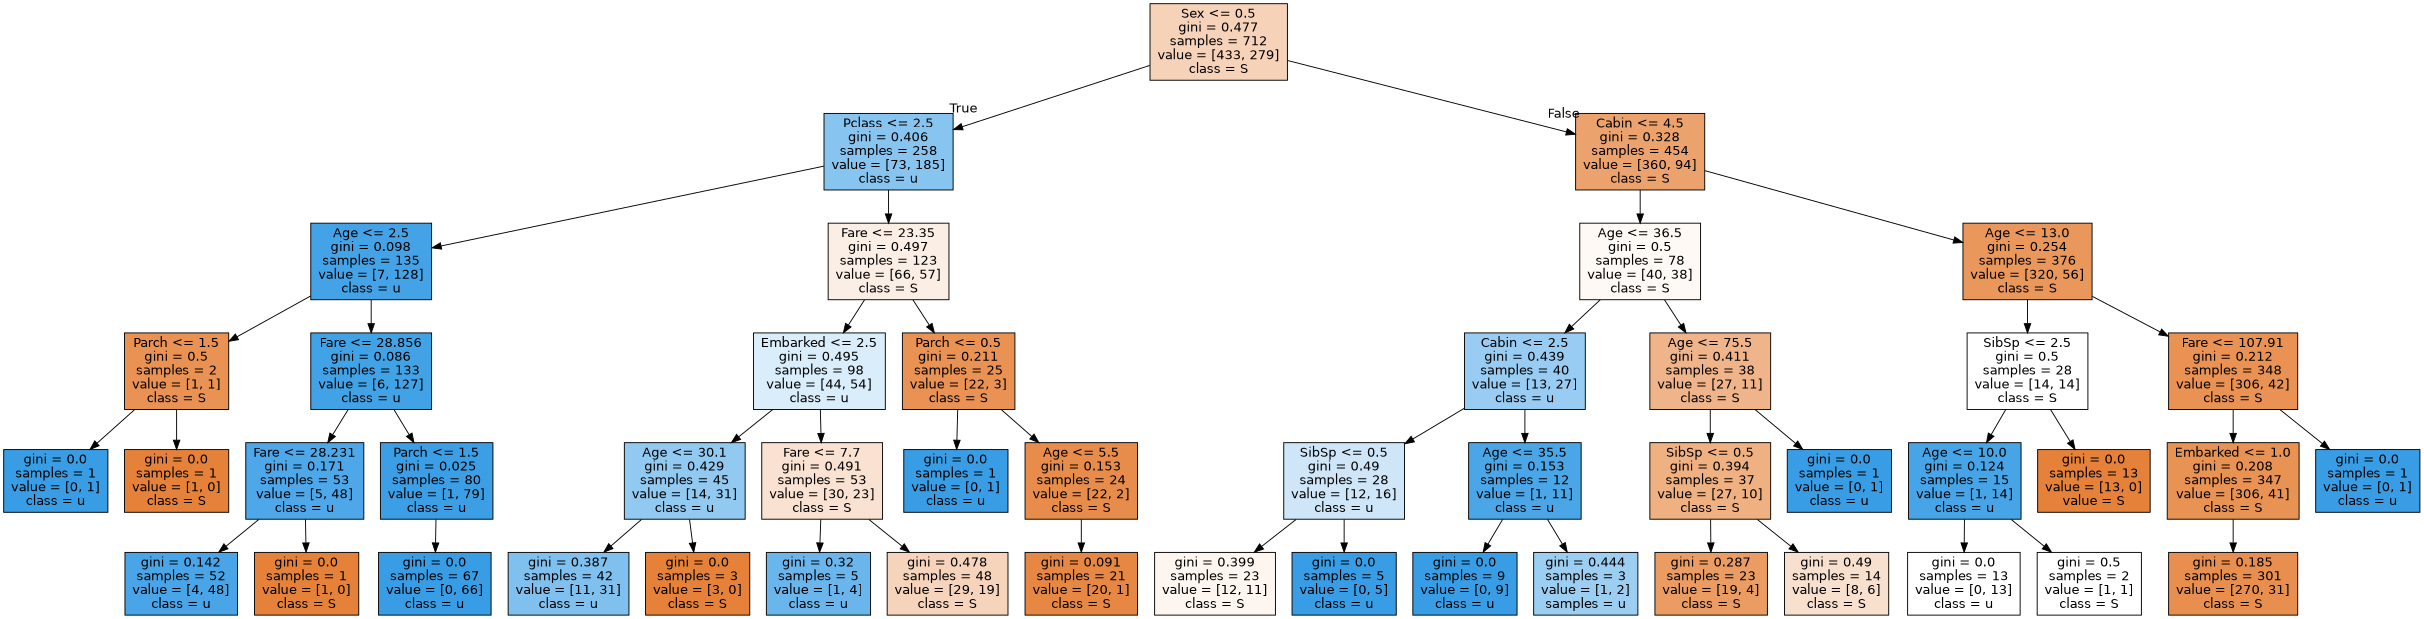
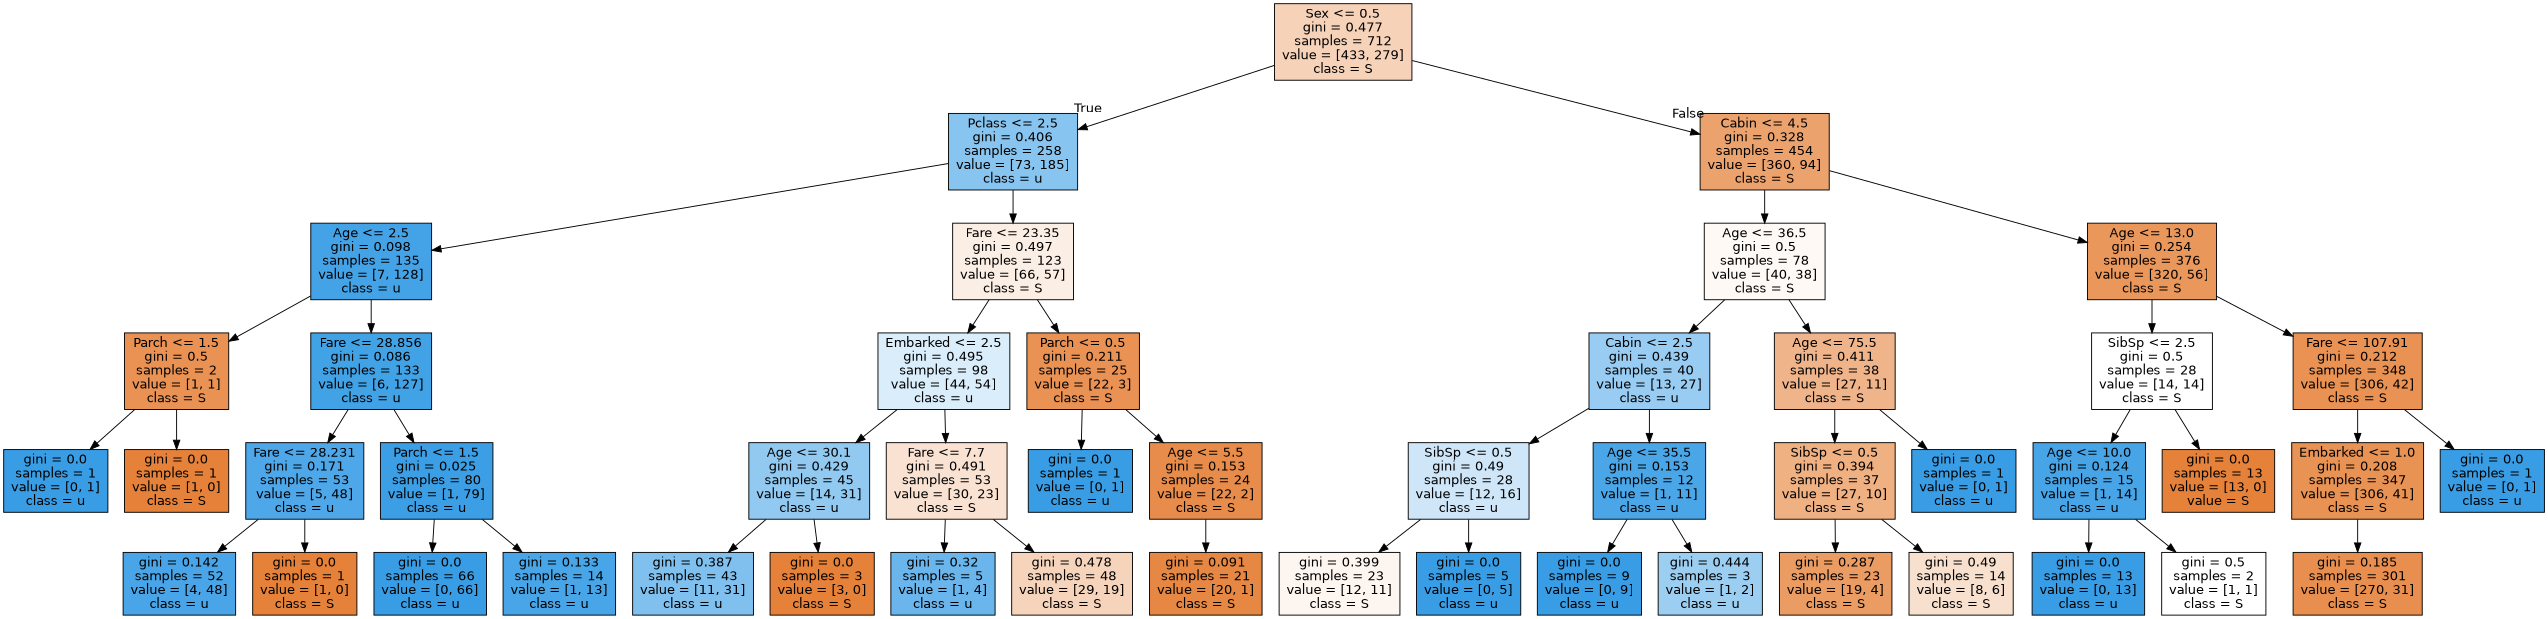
node "gini = 0.0 samples = 67 value = [0, 66] class = u": label "gini = 0.0 samples = 67 value = [0, 66] class = u" -> "gini = 0.0 samples = 66 value = [0, 66] class = u"
node "gini = 0.133 samples = 14 value = [1, 13] class = u": added
node "gini = 0.387 samples = 42 value = [11, 31] class = u": label "gini = 0.387 samples = 42 value = [11, 31] class = u" -> "gini = 0.387 samples = 43 value = [11, 31] class = u"
node "gini = 0.444 samples = 3 value = [1, 2] samples = u": label "gini = 0.444 samples = 3 value = [1, 2] samples = u" -> "gini = 0.444 samples = 3 value = [1, 2] class = u"
node "gini = 0.0 samples = 13 value = [0, 13] class = u": fillcolor #ffffff -> #399de5
